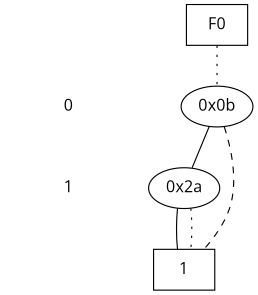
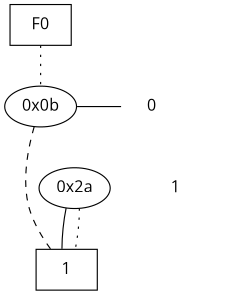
edge "0x0b" -- "0x2a": now "0x0b" -- "0"
